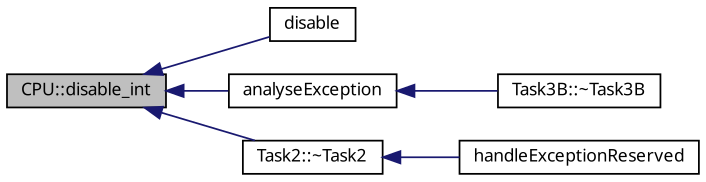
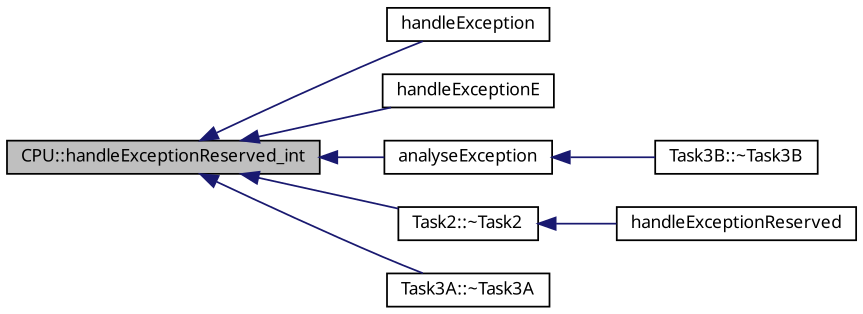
node "disable": label "disable" -> "handleException"
node "CPU::disable_int": label "CPU::disable_int" -> "CPU::handleExceptionReserved_int"
node "handleExceptionE": added
node "Task3A::~Task3A": added
